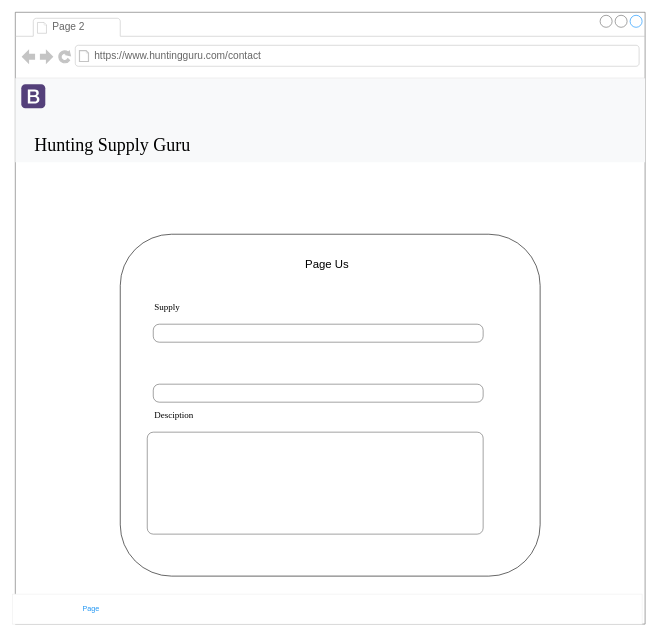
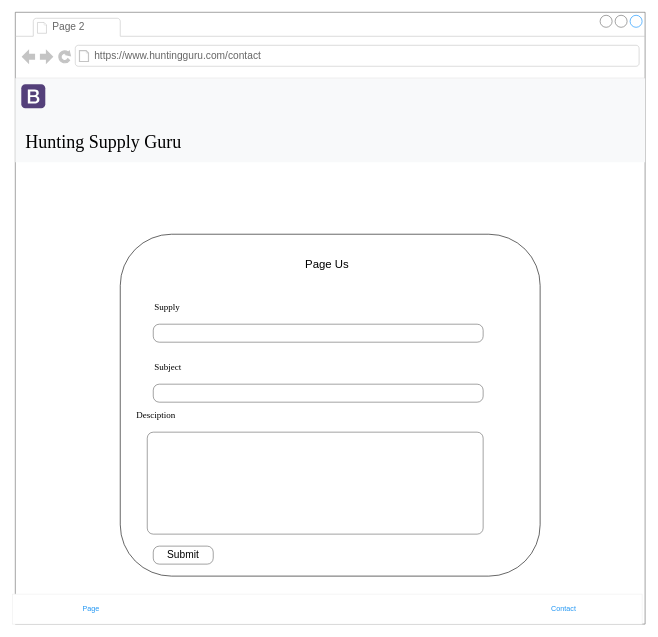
node "Hunting Supply Guru": moved (135, 147) -> (126, 144)
node "Subject": added
node "Desciption": moved (204, 417) -> (186, 417)
node "Submit": added
node "Contact": added
